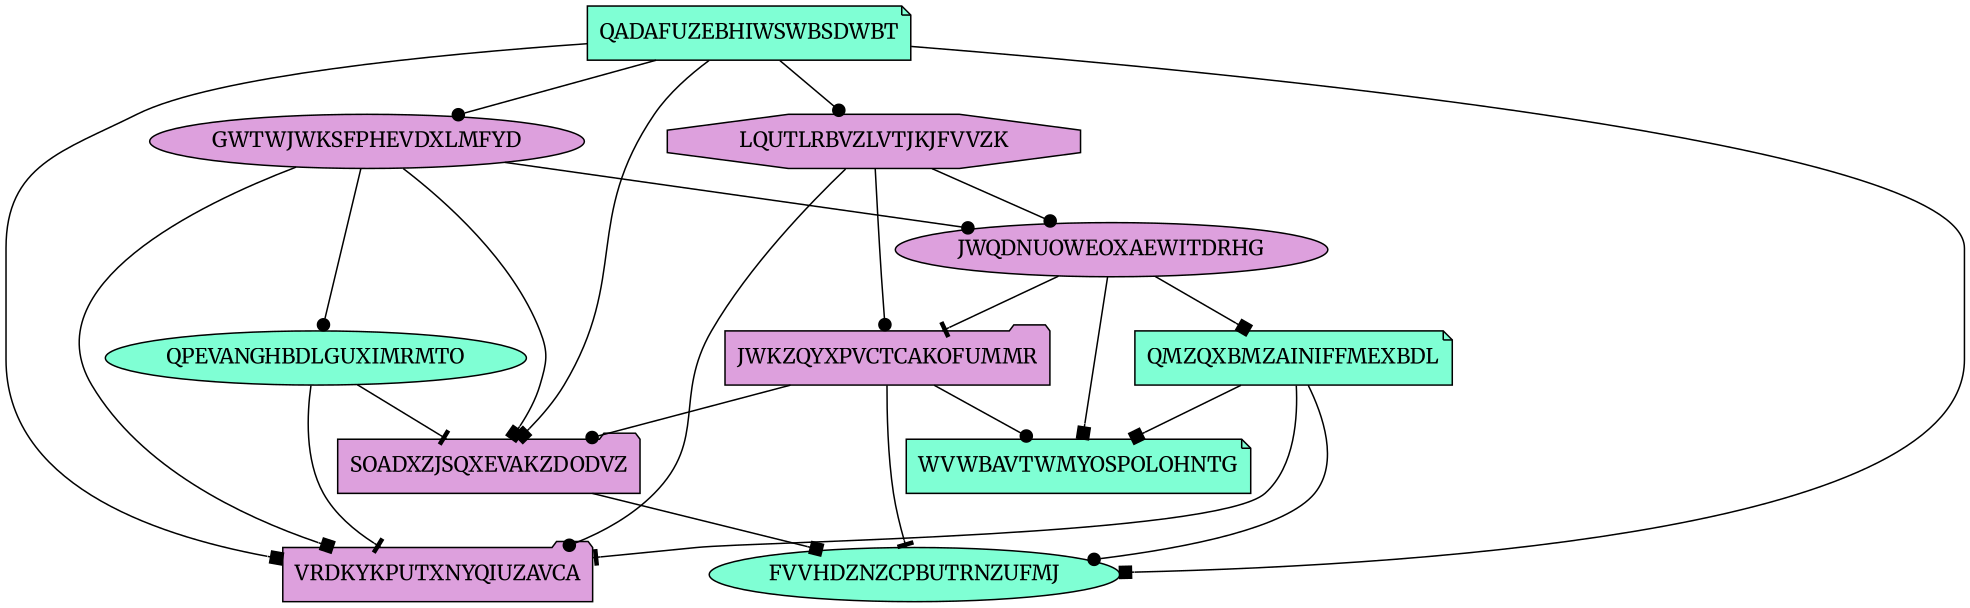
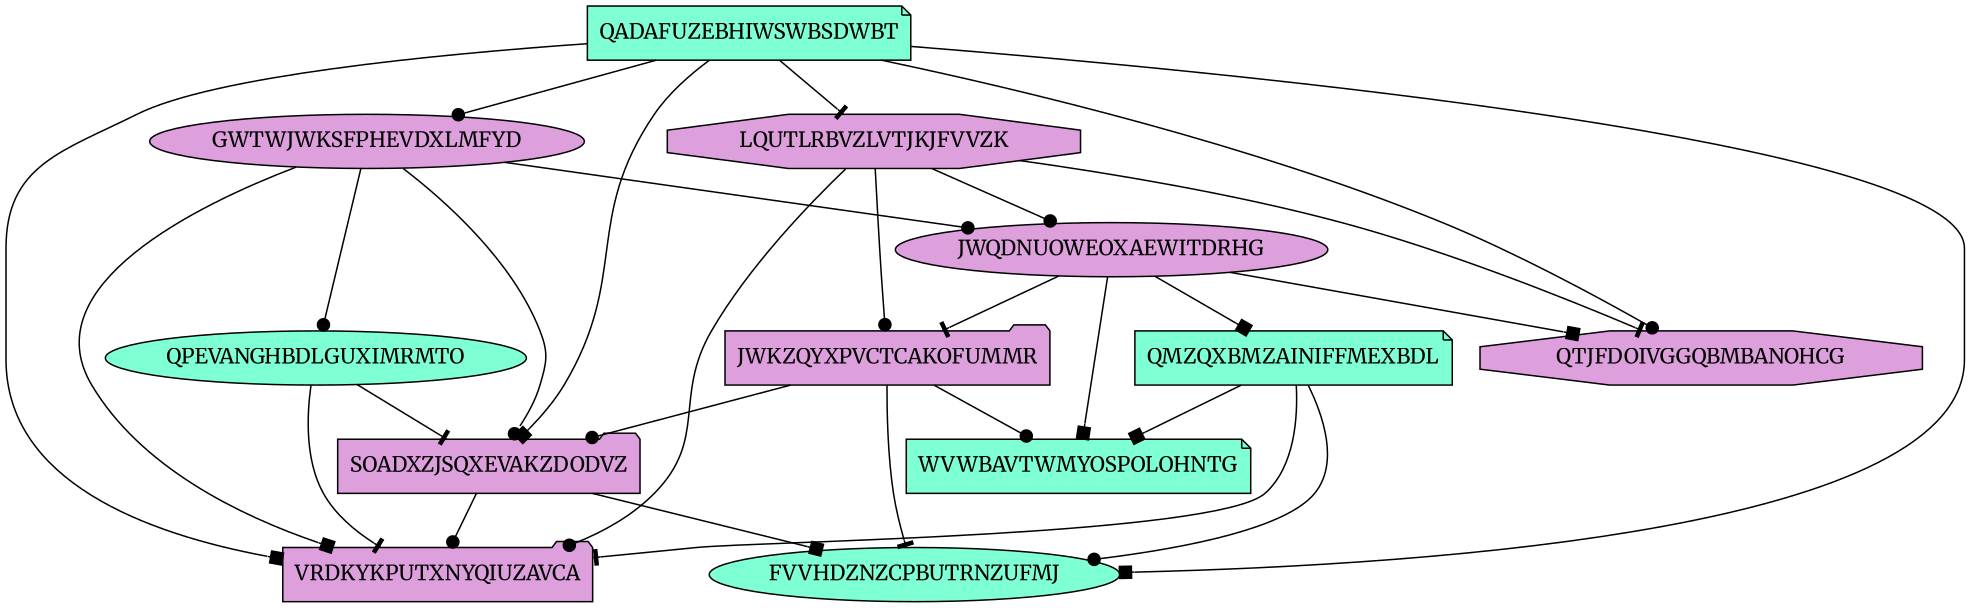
edge "QADAFUZEBHIWSWBSDWBT" -> "LQUTLRBVZLVTJKJFVVZK": arrowhead dot -> tee
edge "GWTWJWKSFPHEVDXLMFYD" -> "SOADXZJSQXEVAKZDODVZ": arrowhead box -> dot
node "QTJFDOIVGGQBMBANOHCG": added
edge "SOADXZJSQXEVAKZDODVZ" -> "VRDKYKPUTXNYQIUZAVCA": added
